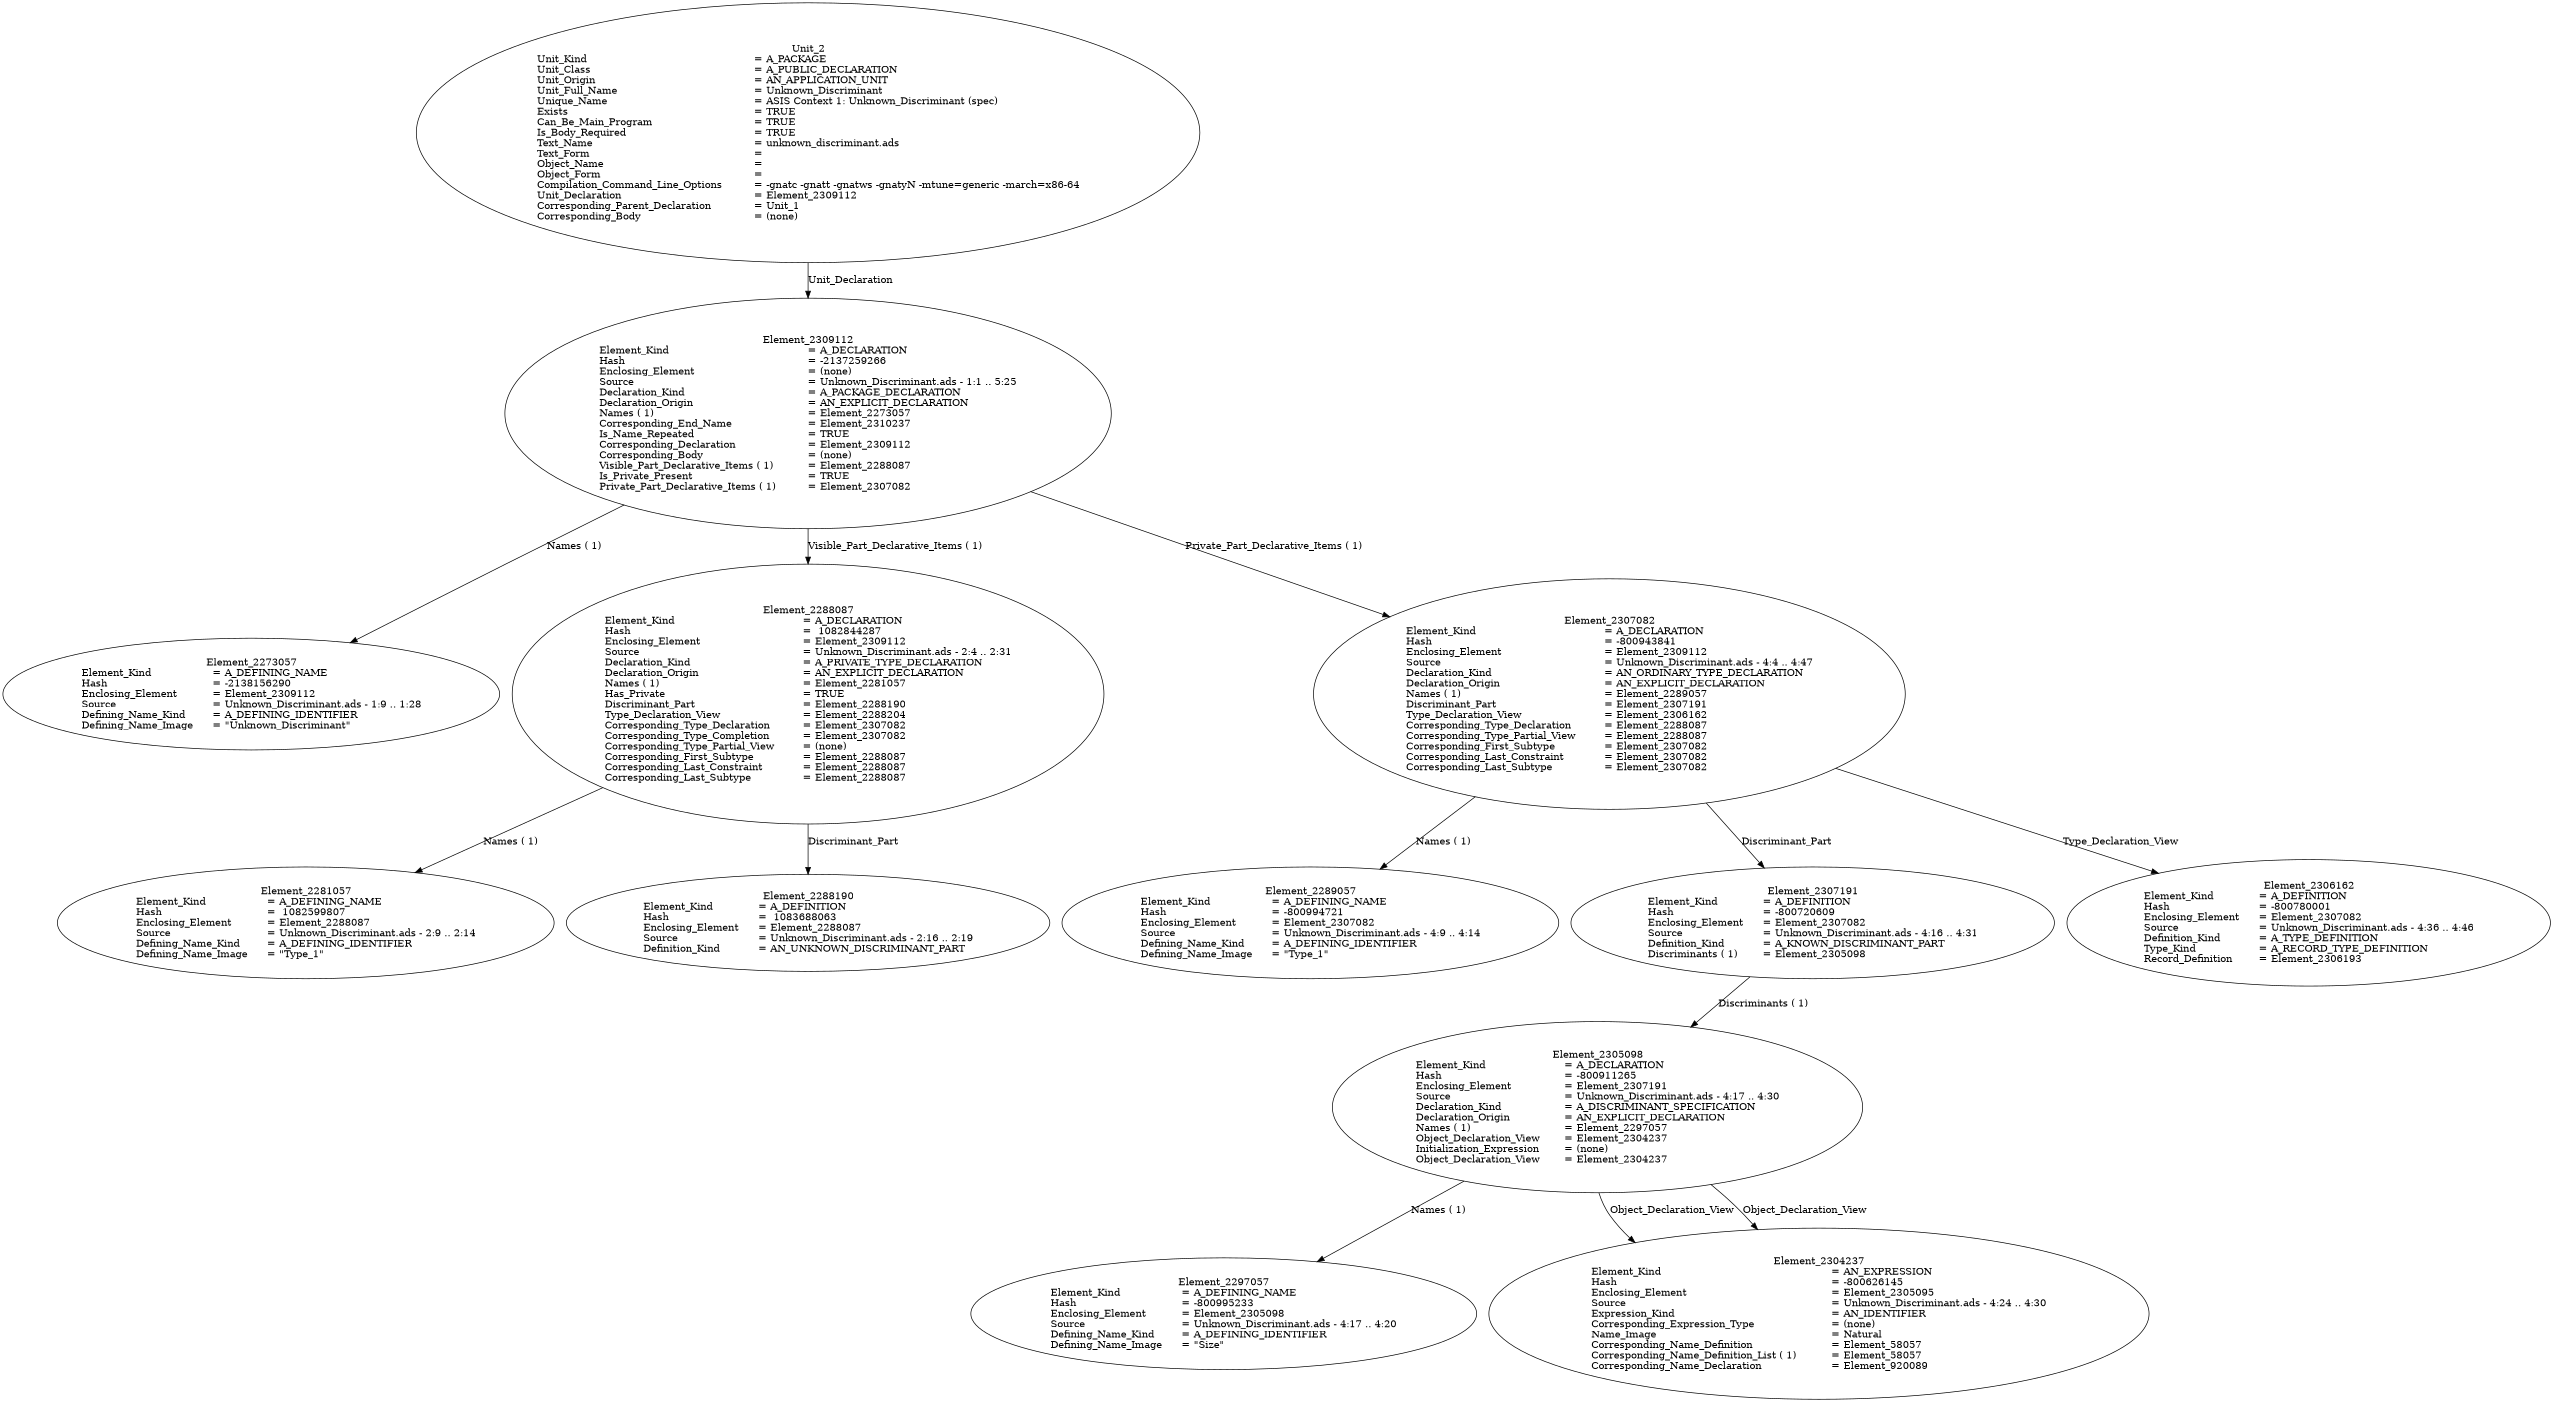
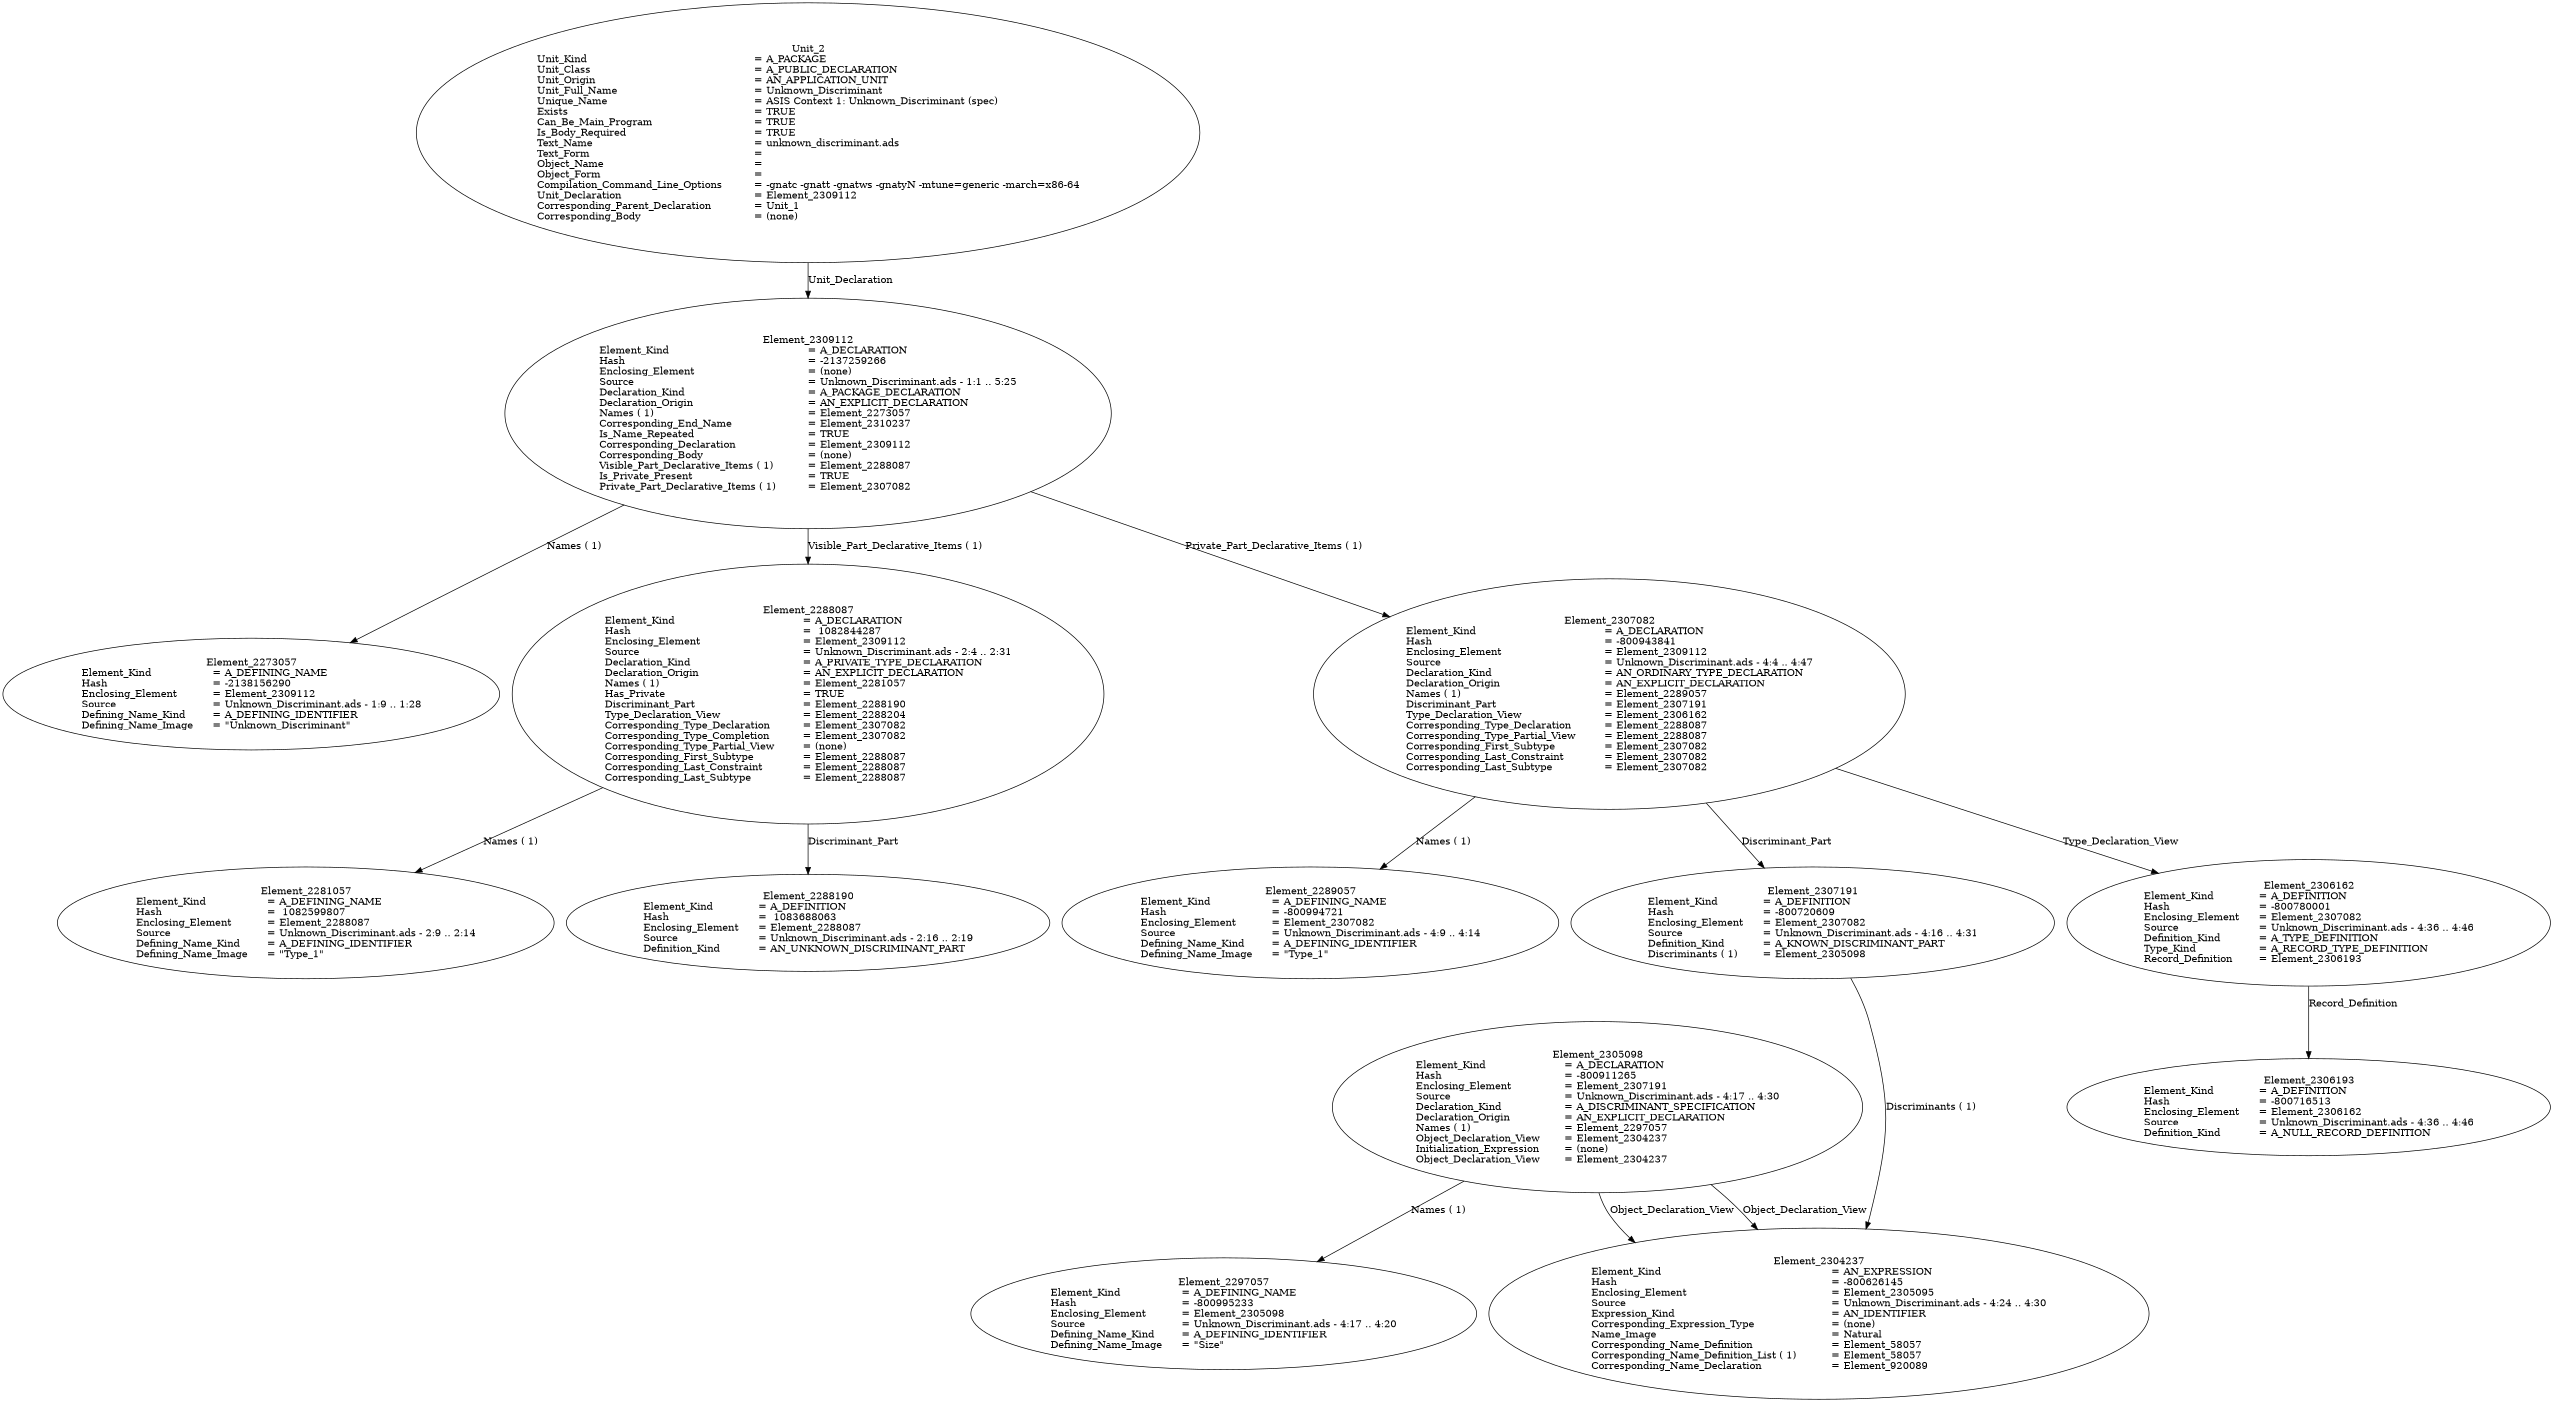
edge "Element_2307191" -> "Element_2305098": now "Element_2307191" -> "Element_2304237"
node "Element_2306193": added
